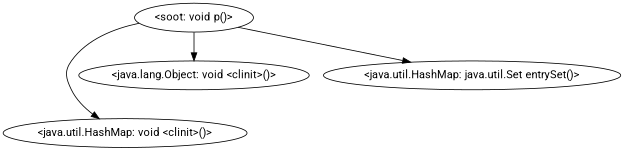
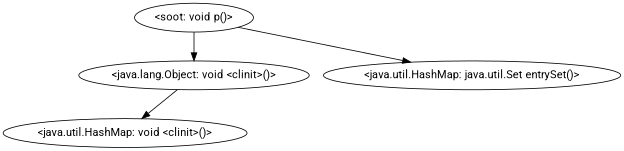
edge "<soot: void p()>" -> "<java.util.HashMap: void <clinit>()>": now "<java.lang.Object: void <clinit>()>" -> "<java.util.HashMap: void <clinit>()>"
